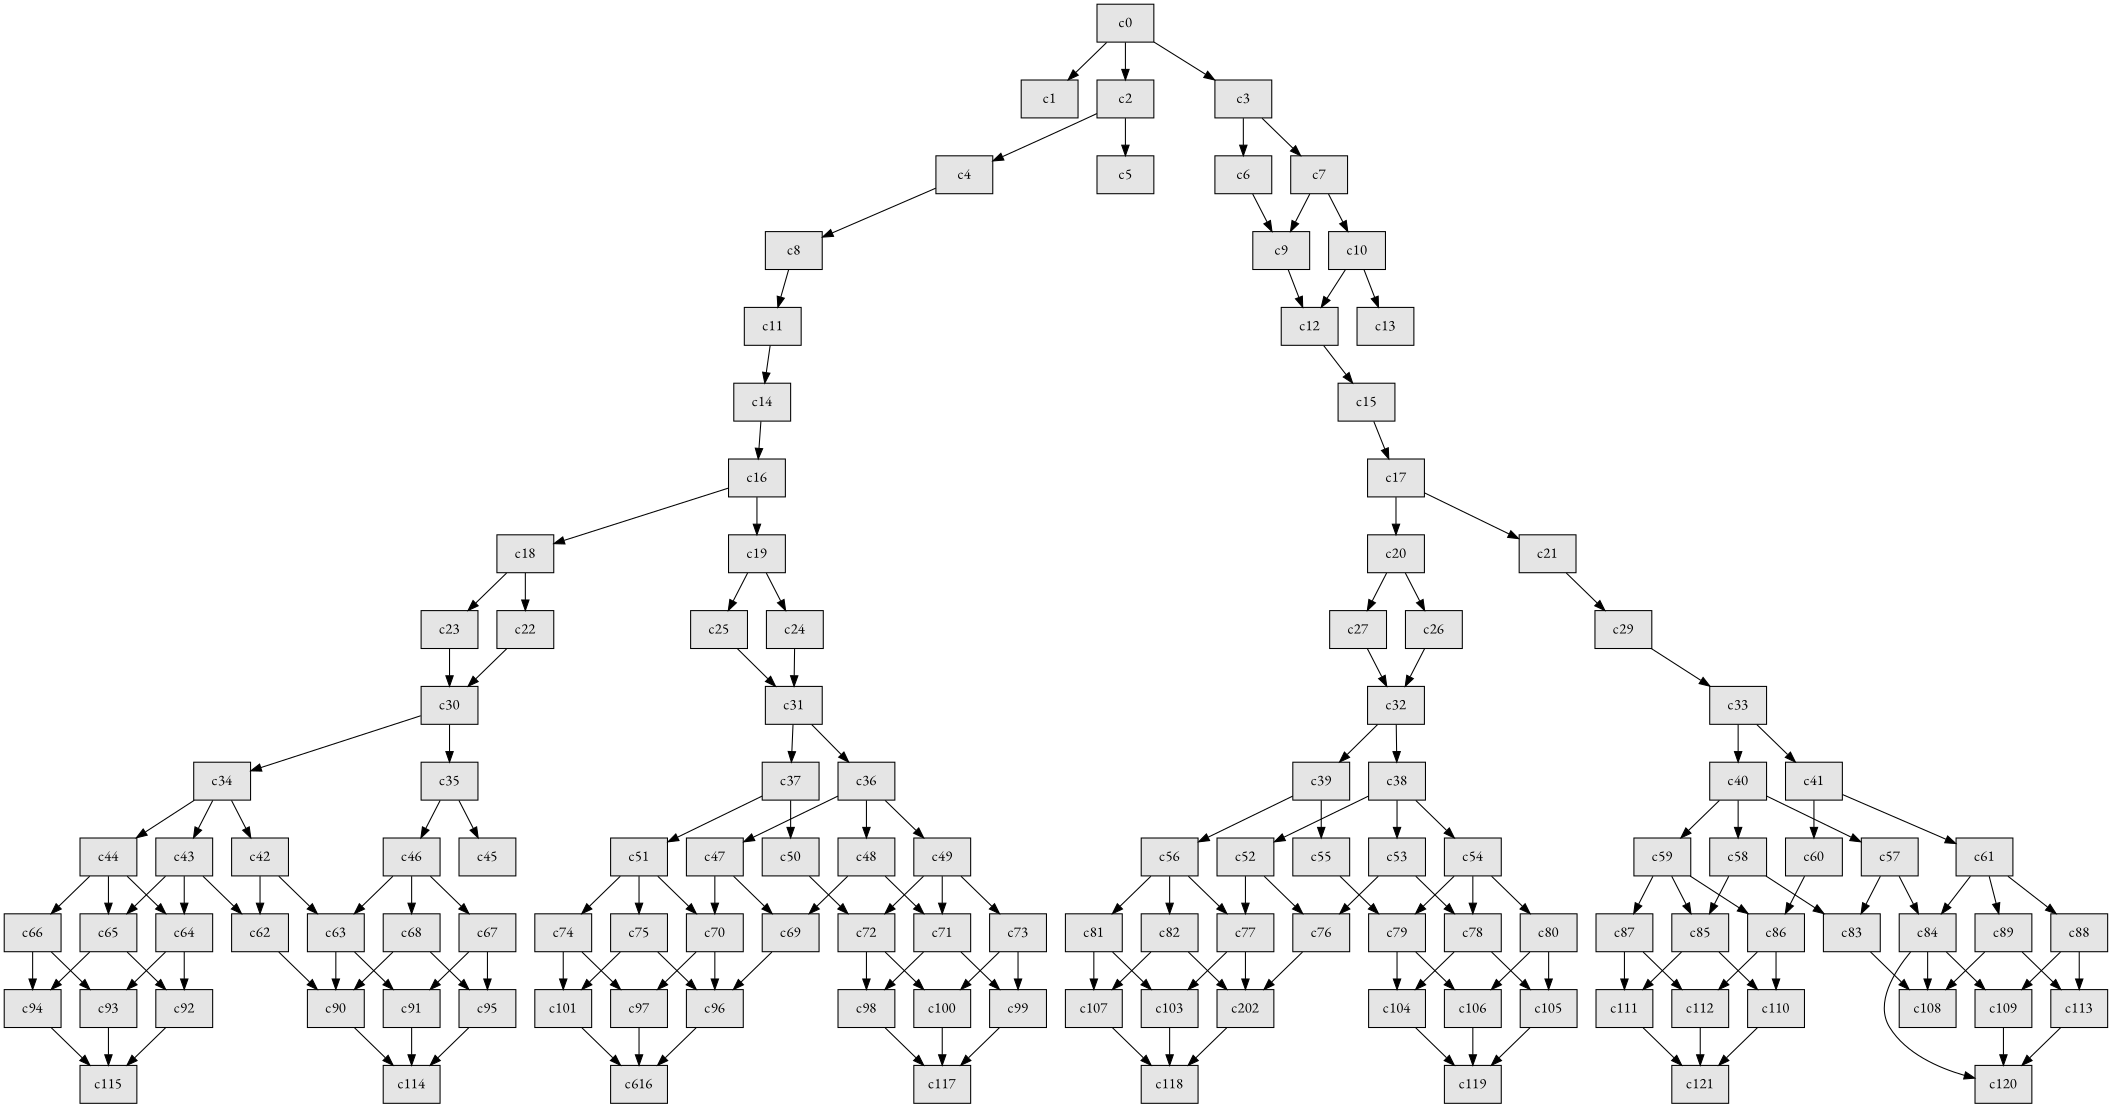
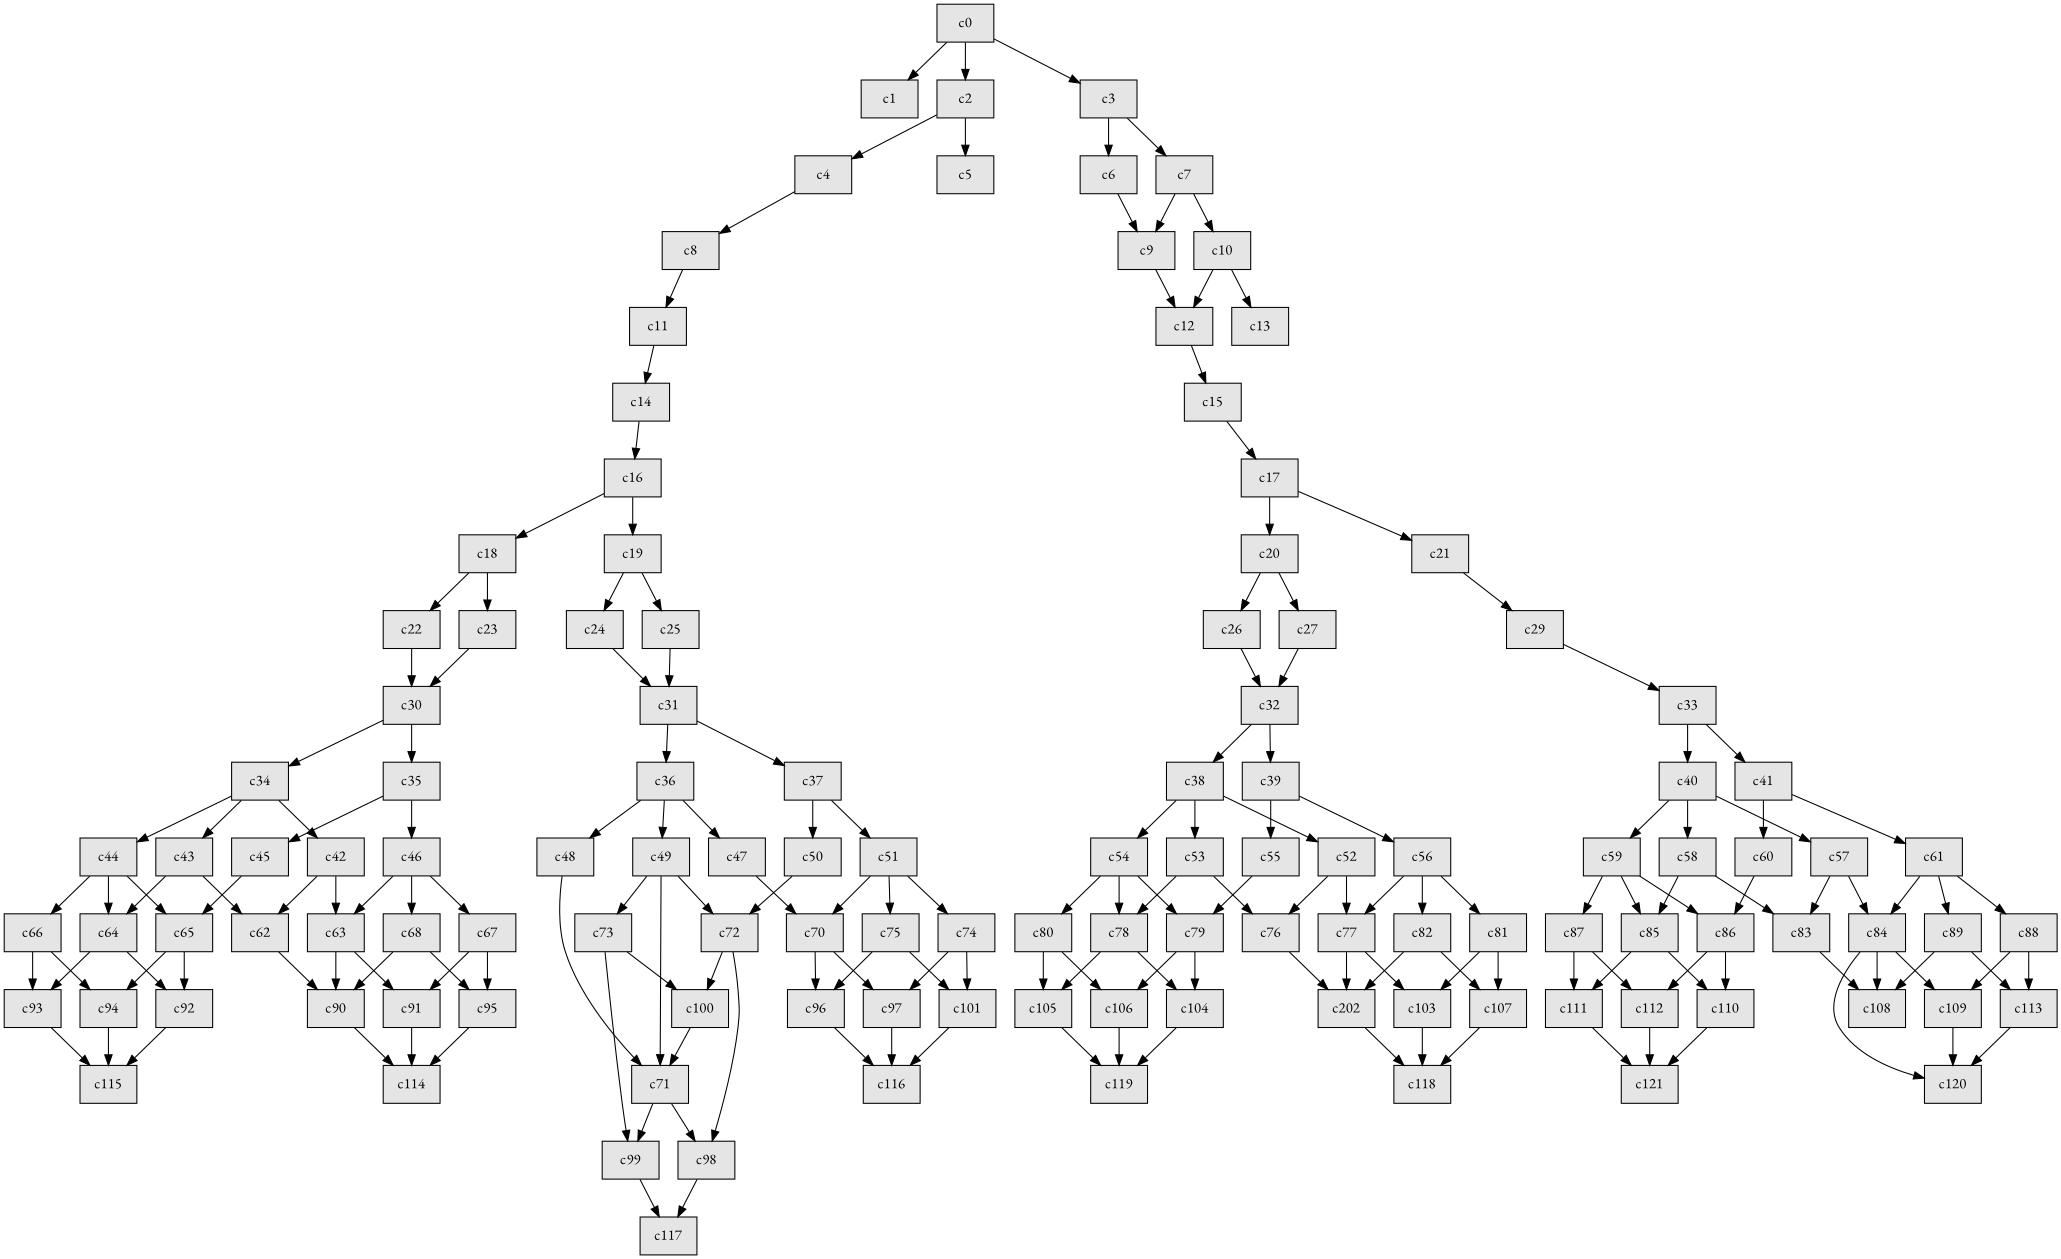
edge "c43" -> "c65": now "c45" -> "c65"
node "c69": removed
edge "c100" -> "c117": now "c100" -> "c71"
node "c616": label "c616" -> "c116"
